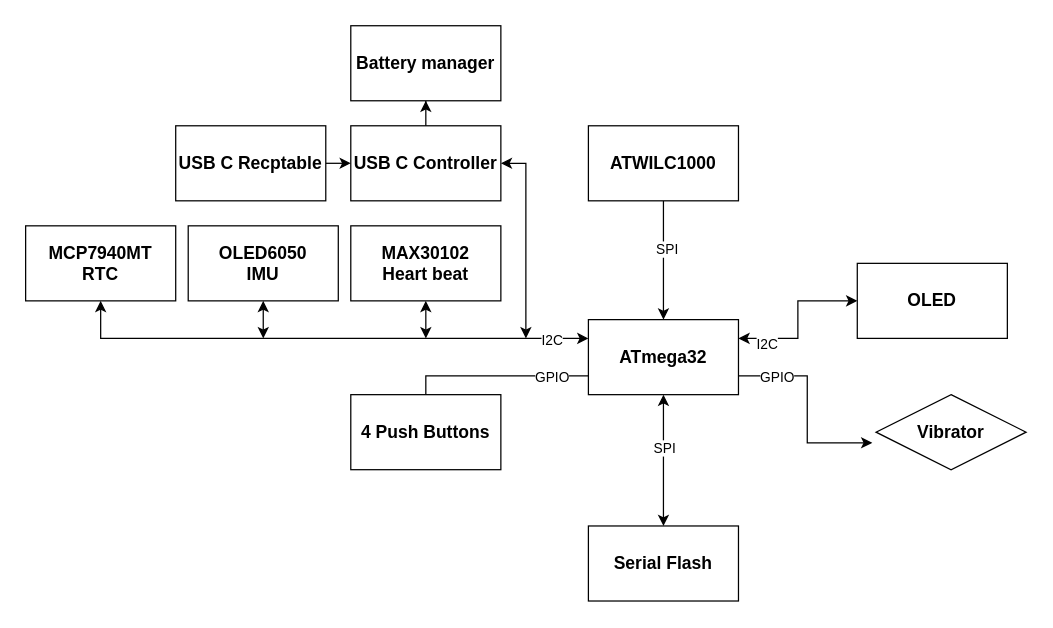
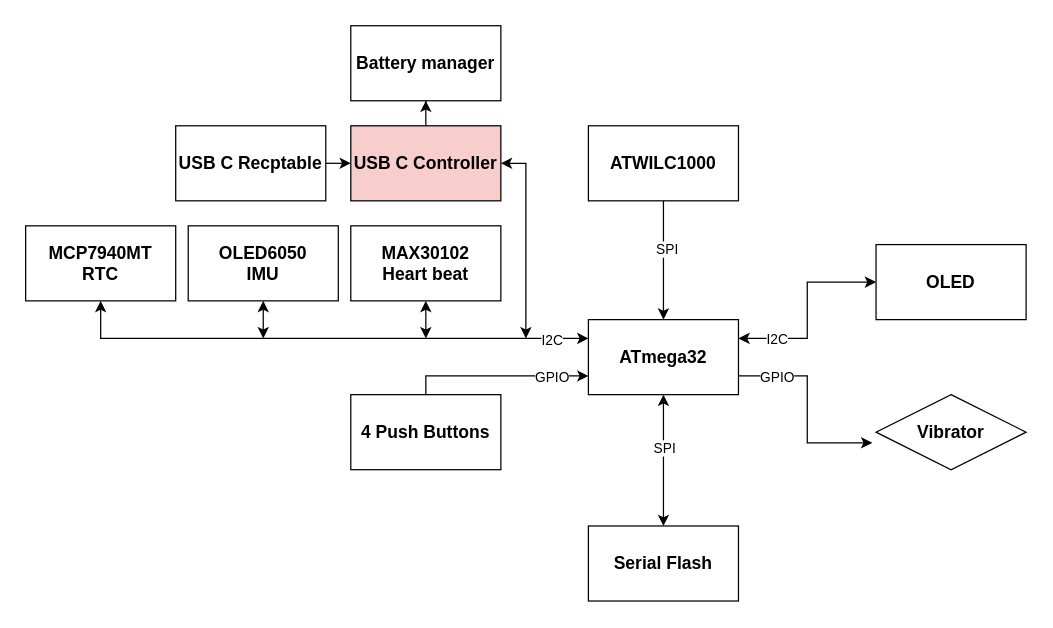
node "USB C Controller": fillcolor #ffffff -> #f8cecc
node "OLED": moved (932, 301) -> (951, 282)
edge "ATmega32" -- "4 Push Buttons": arrowhead none -> classic
